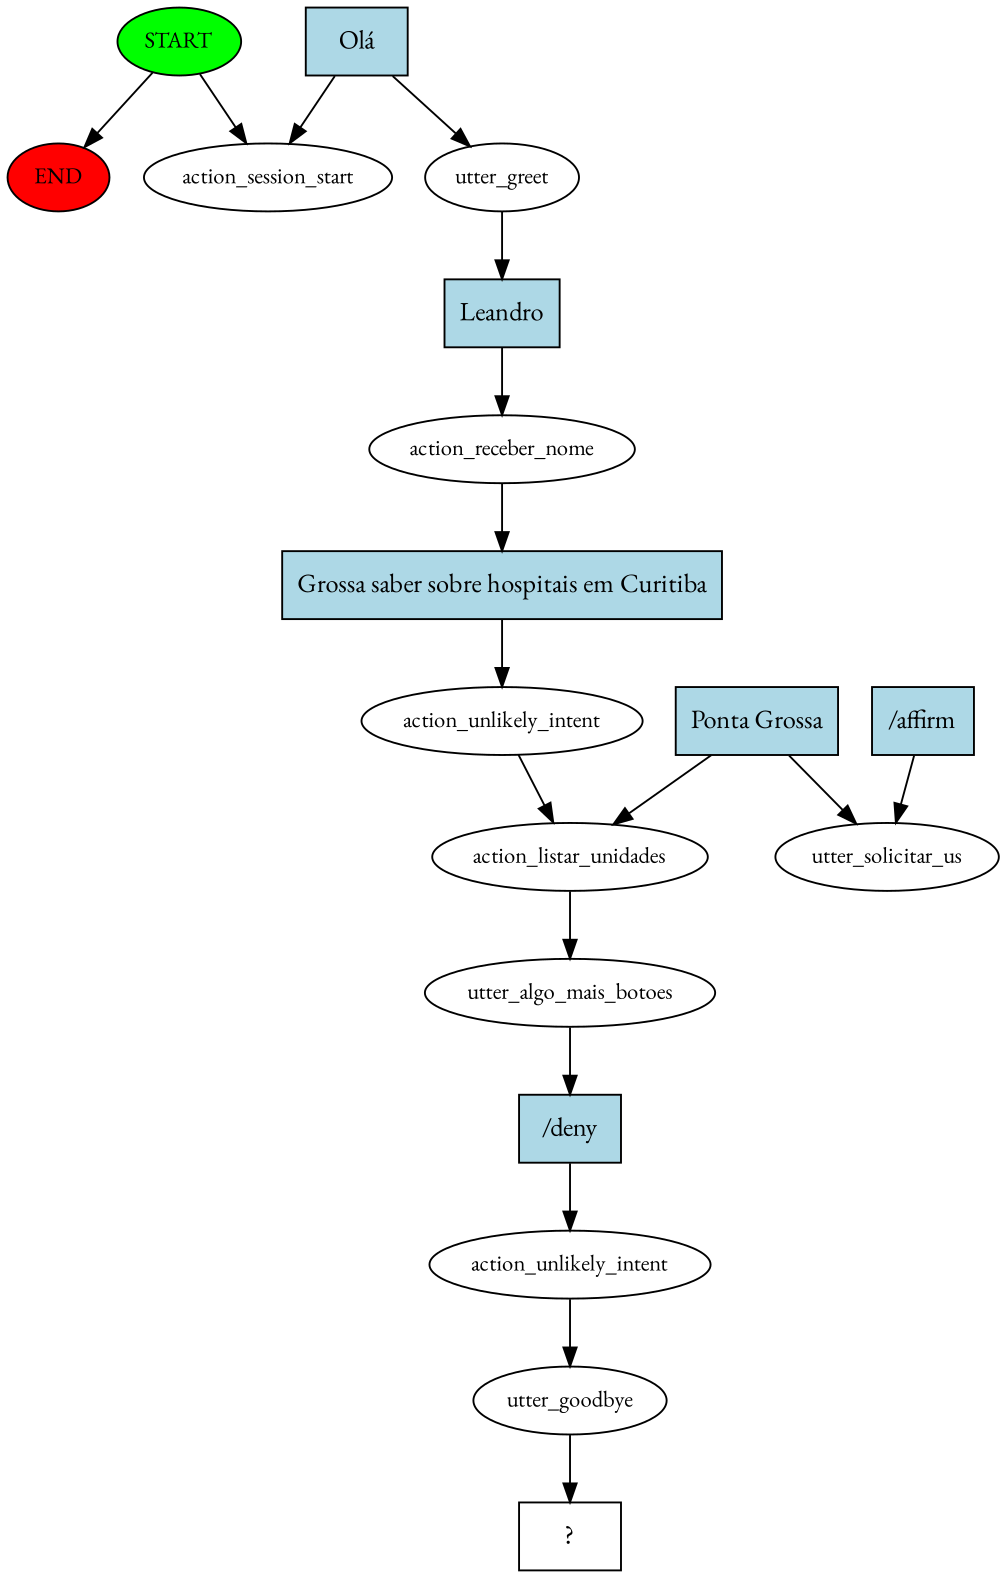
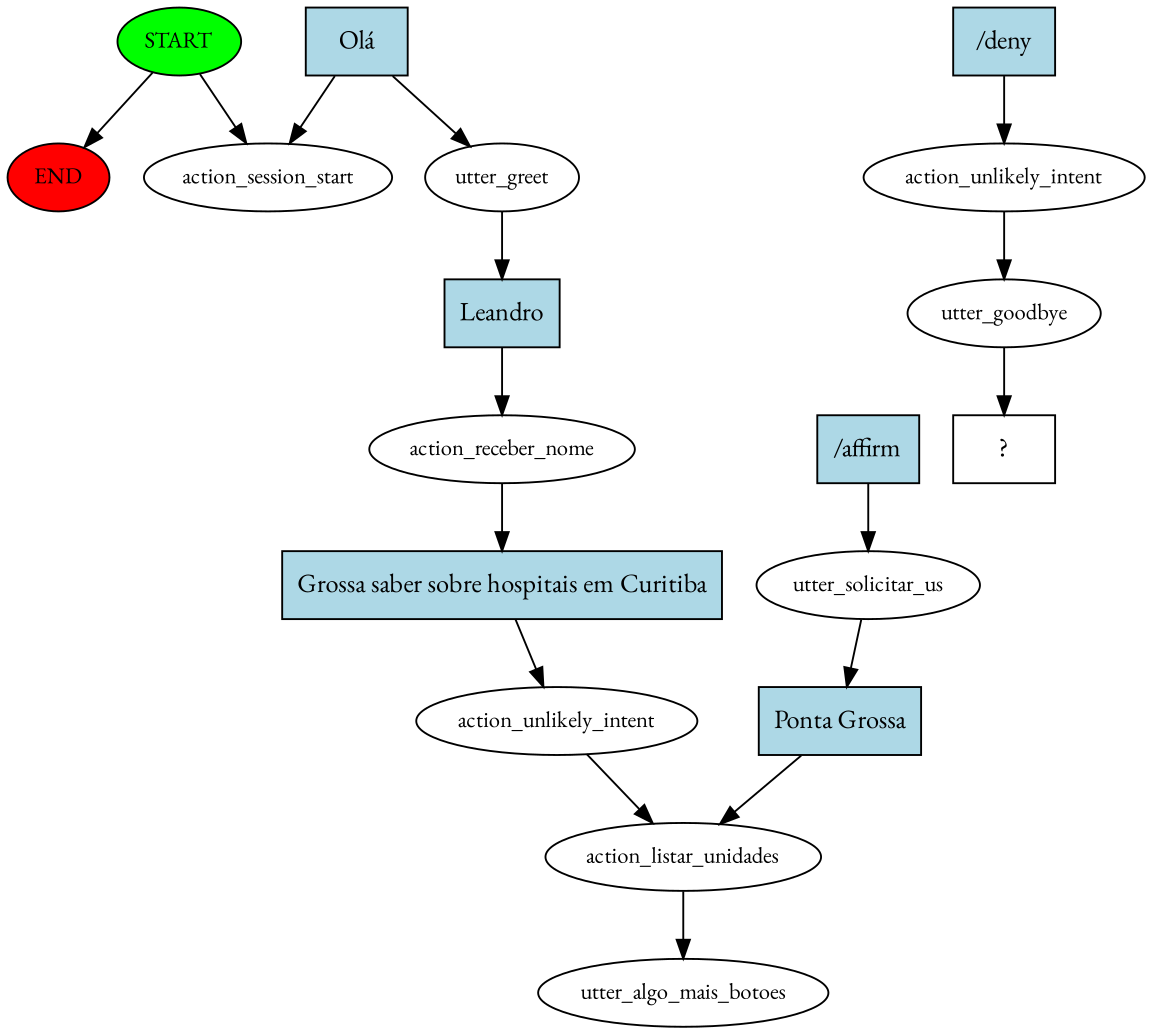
edge "Ponta Grossa" -> "utter_solicitar_us": reversed
edge "utter_algo_mais_botoes" -> "/deny": removed
